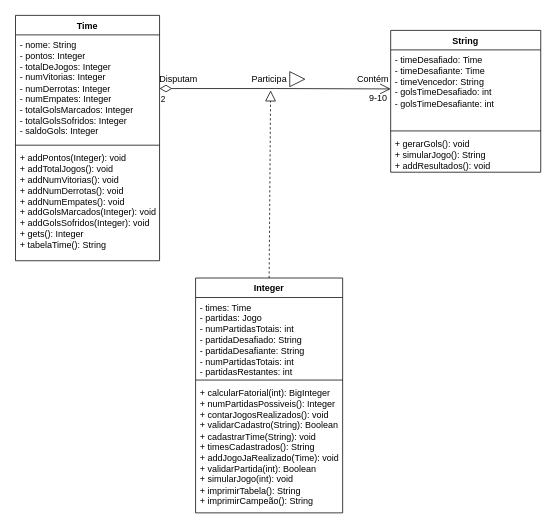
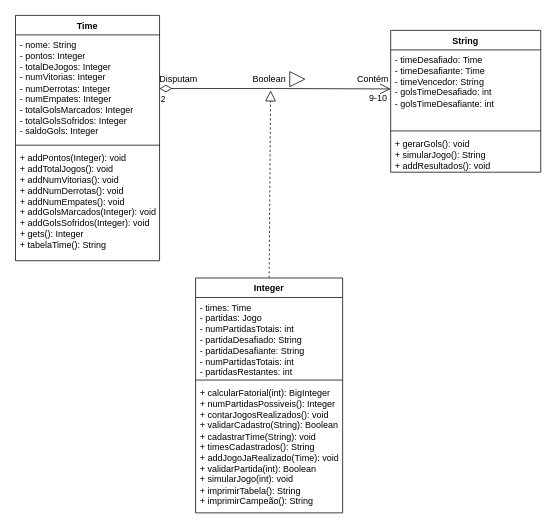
node "Participa": label "Participa" -> "Boolean"
